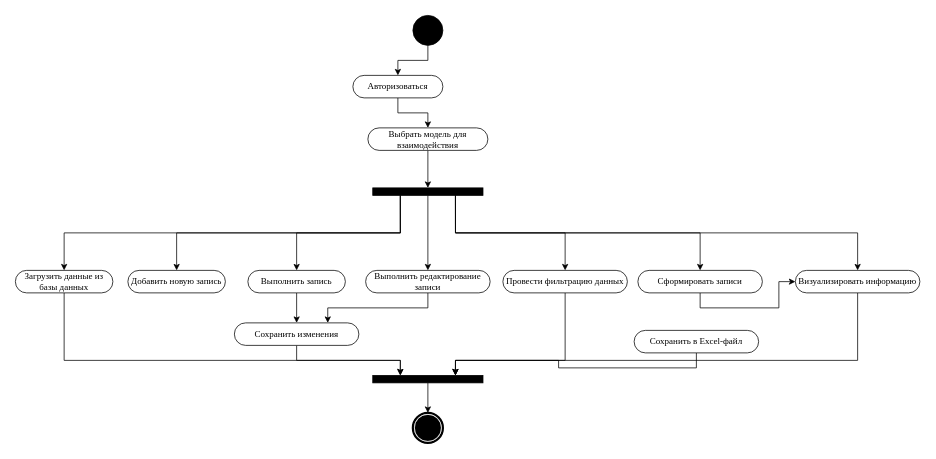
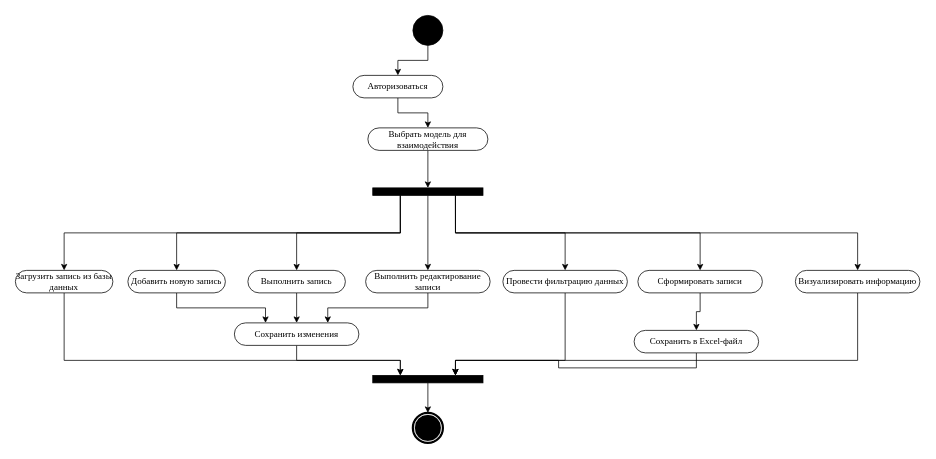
node "Загрузить данные из базы данных": label "Загрузить данные из базы данных" -> "Загрузить запись из базы данных"
edge "Сформировать записи" -> "Визуализировать информацию": now "Сформировать записи" -> "Сохранить в Excel-файл"
edge "Добавить новую запись" -> "Сохранить изменения": added
